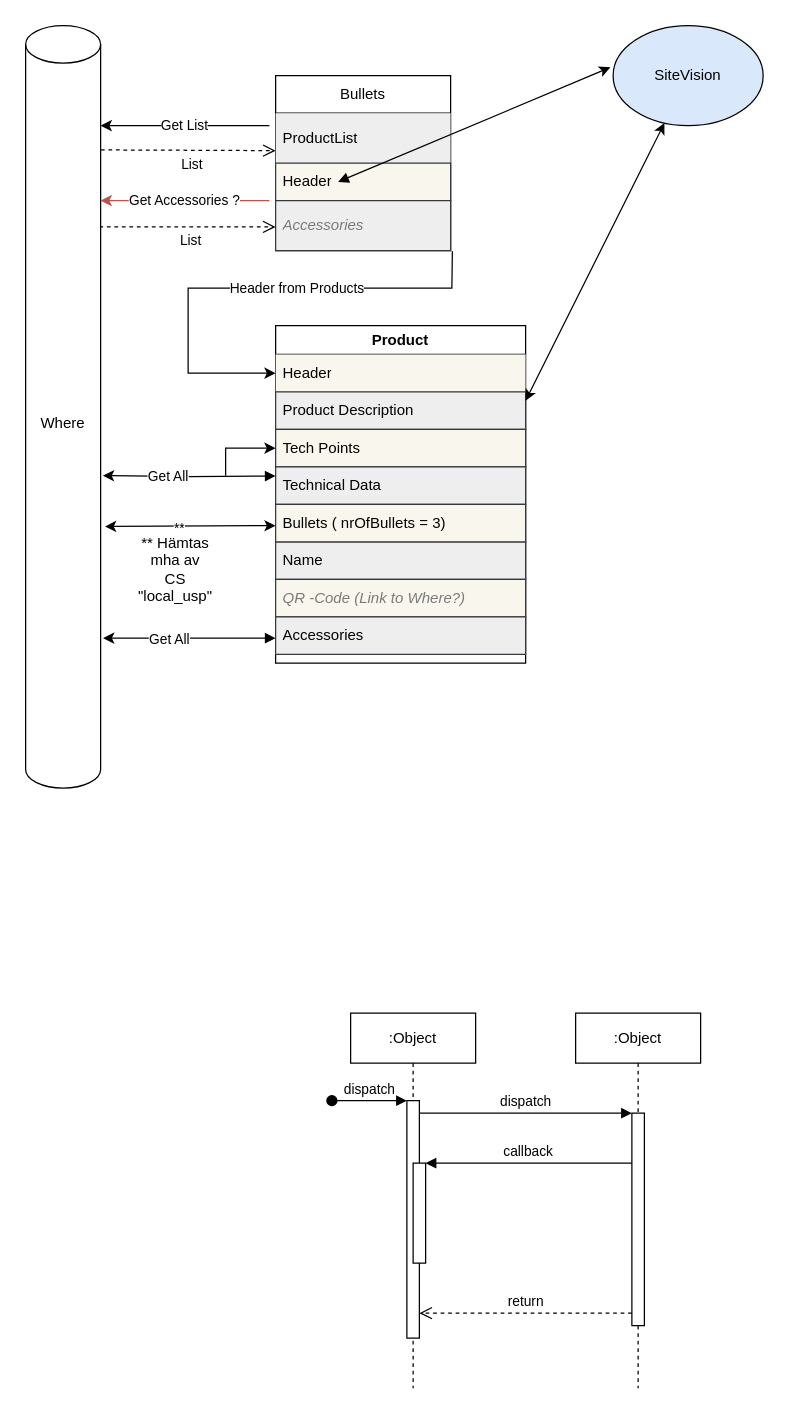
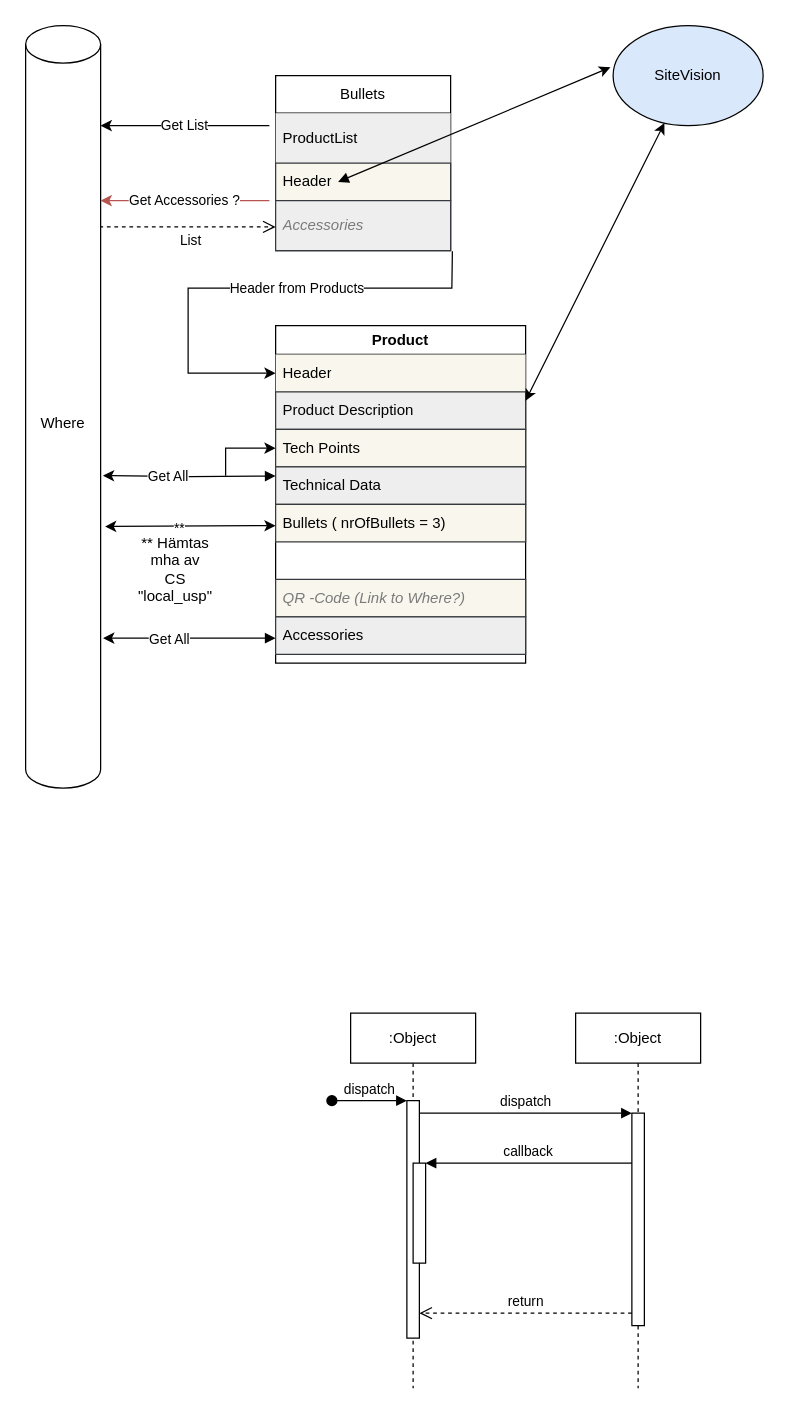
edge "Where" -> "ProductList": removed, label "List"
node "Name": removed
